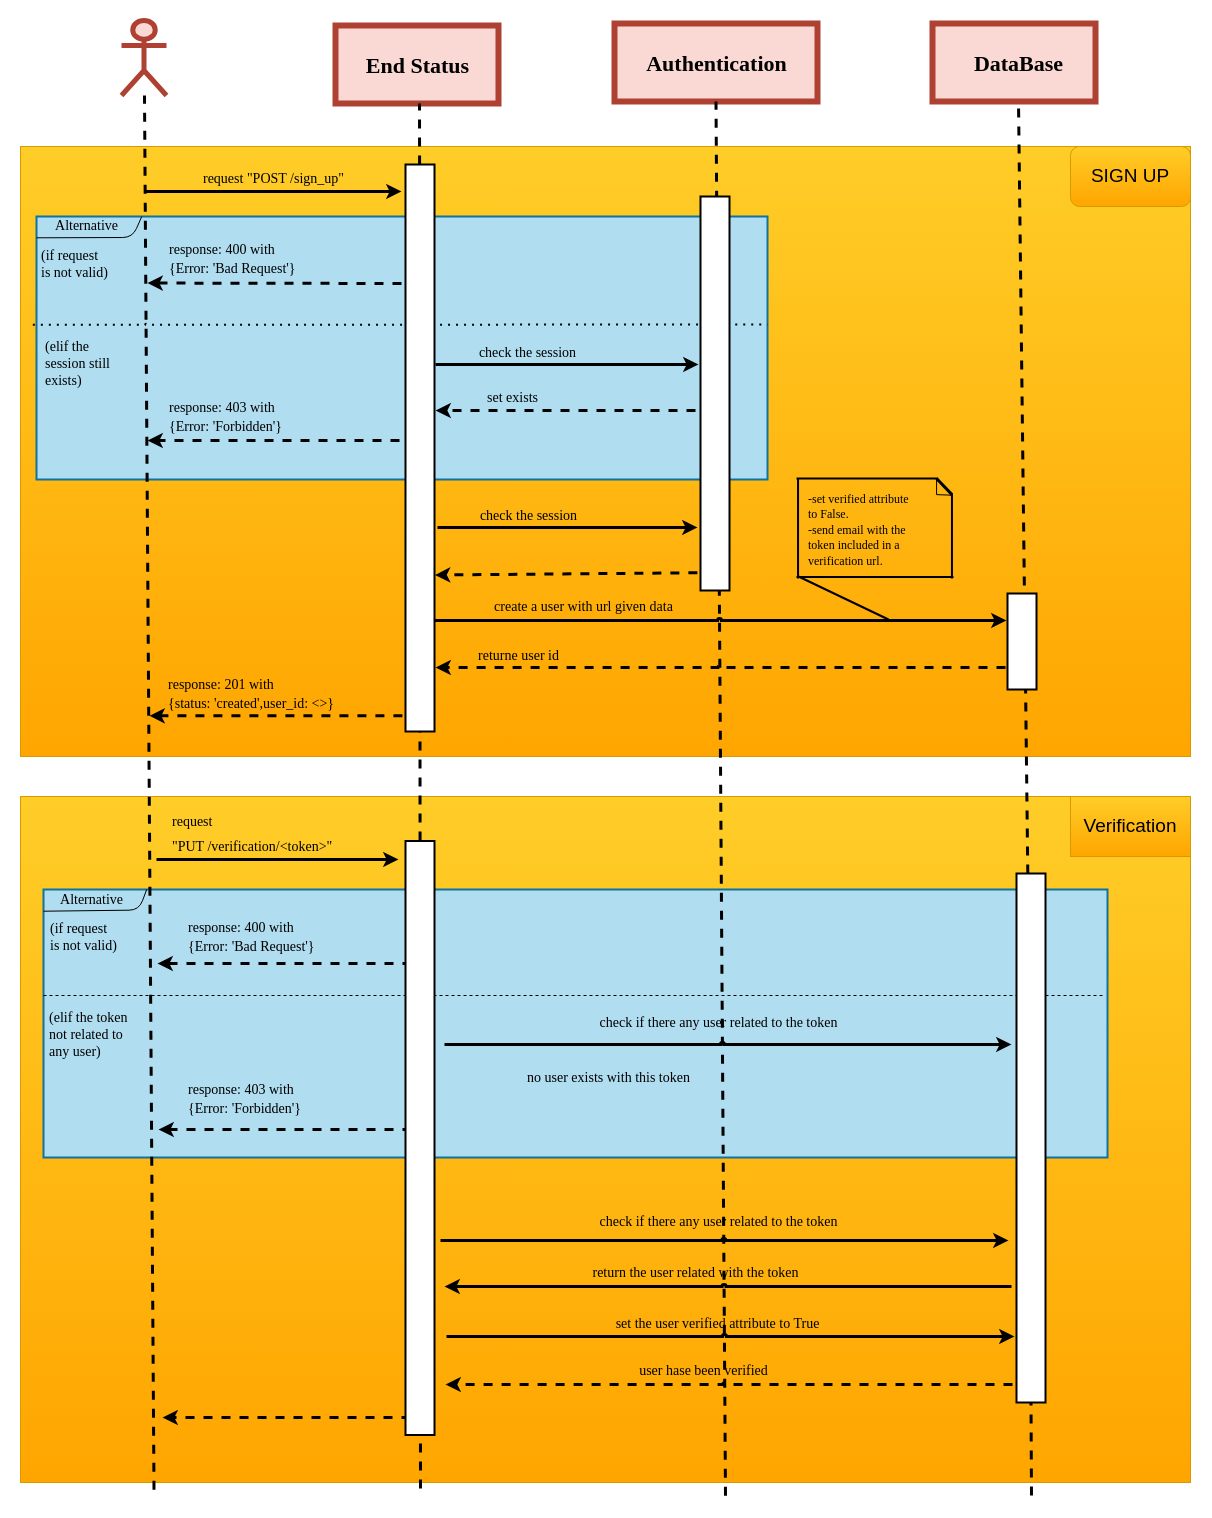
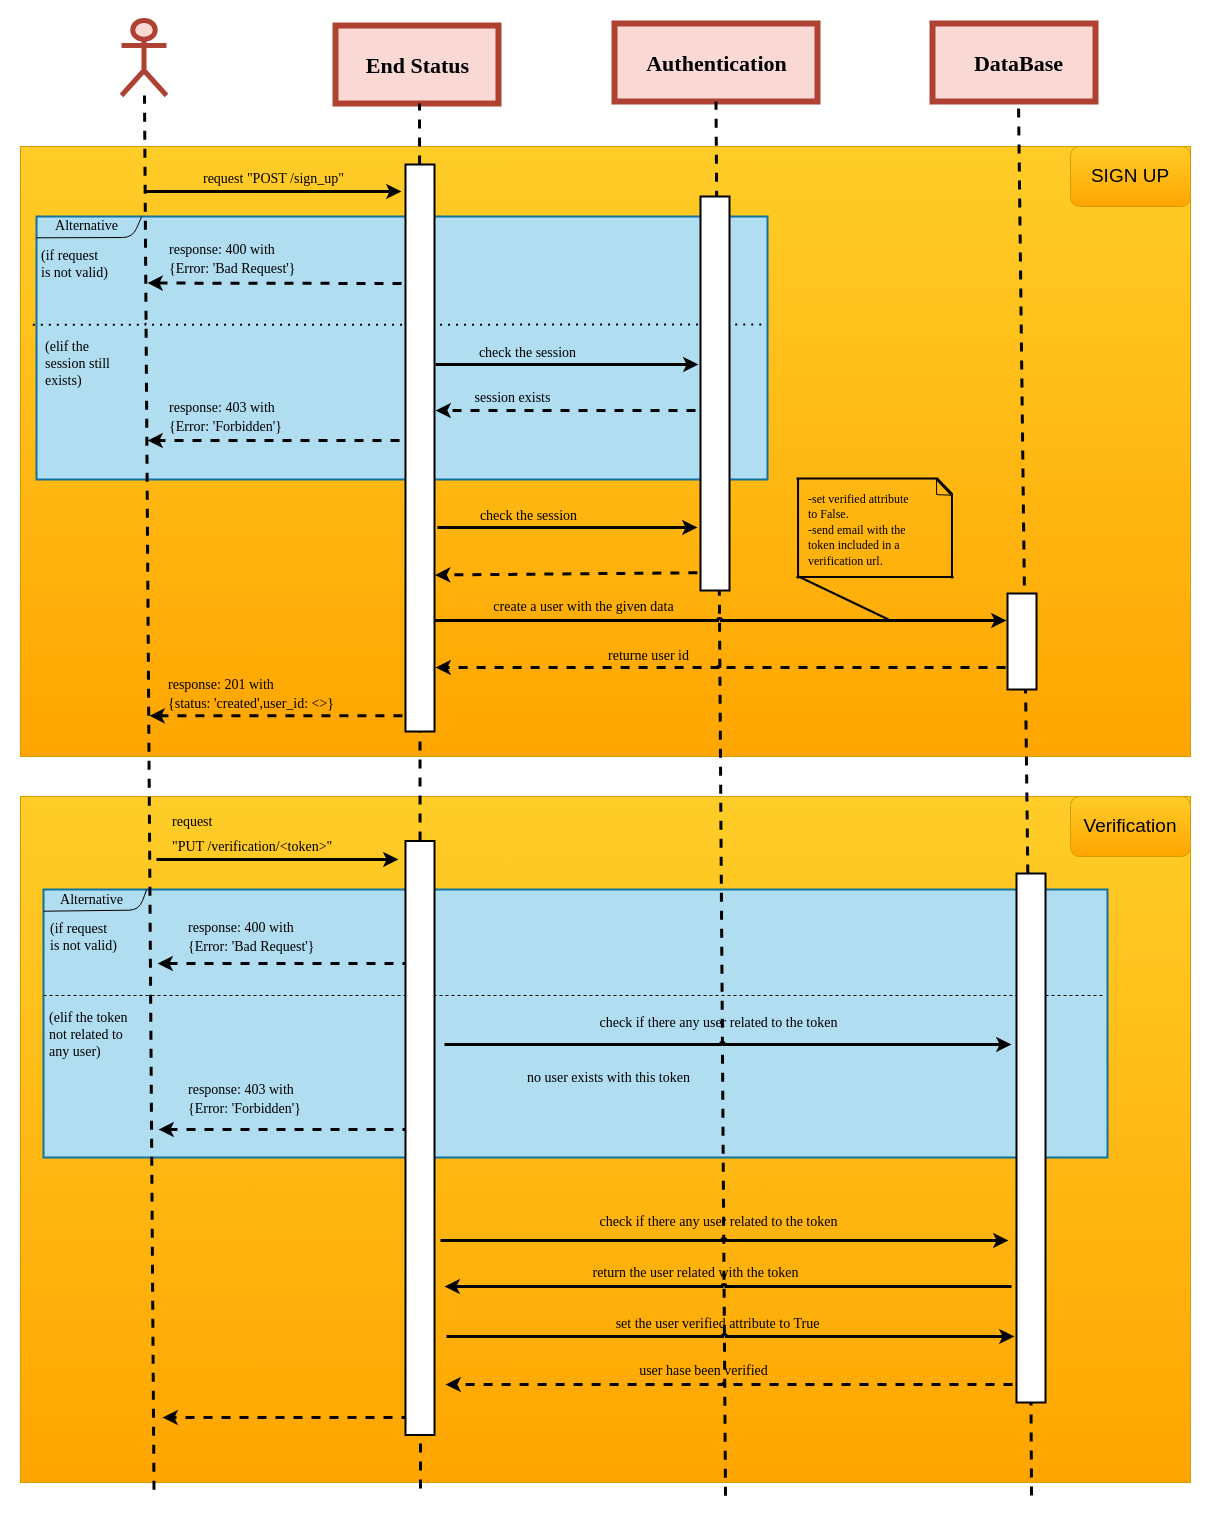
node "set exists": label "set exists" -> "session exists"
node "create a user with url given data": label "create a user with url given data" -> "create a user with the given data"
node "returne user id": moved (518, 654) -> (648, 654)
node "Verification": shape rectangle -> rounded rectangle
